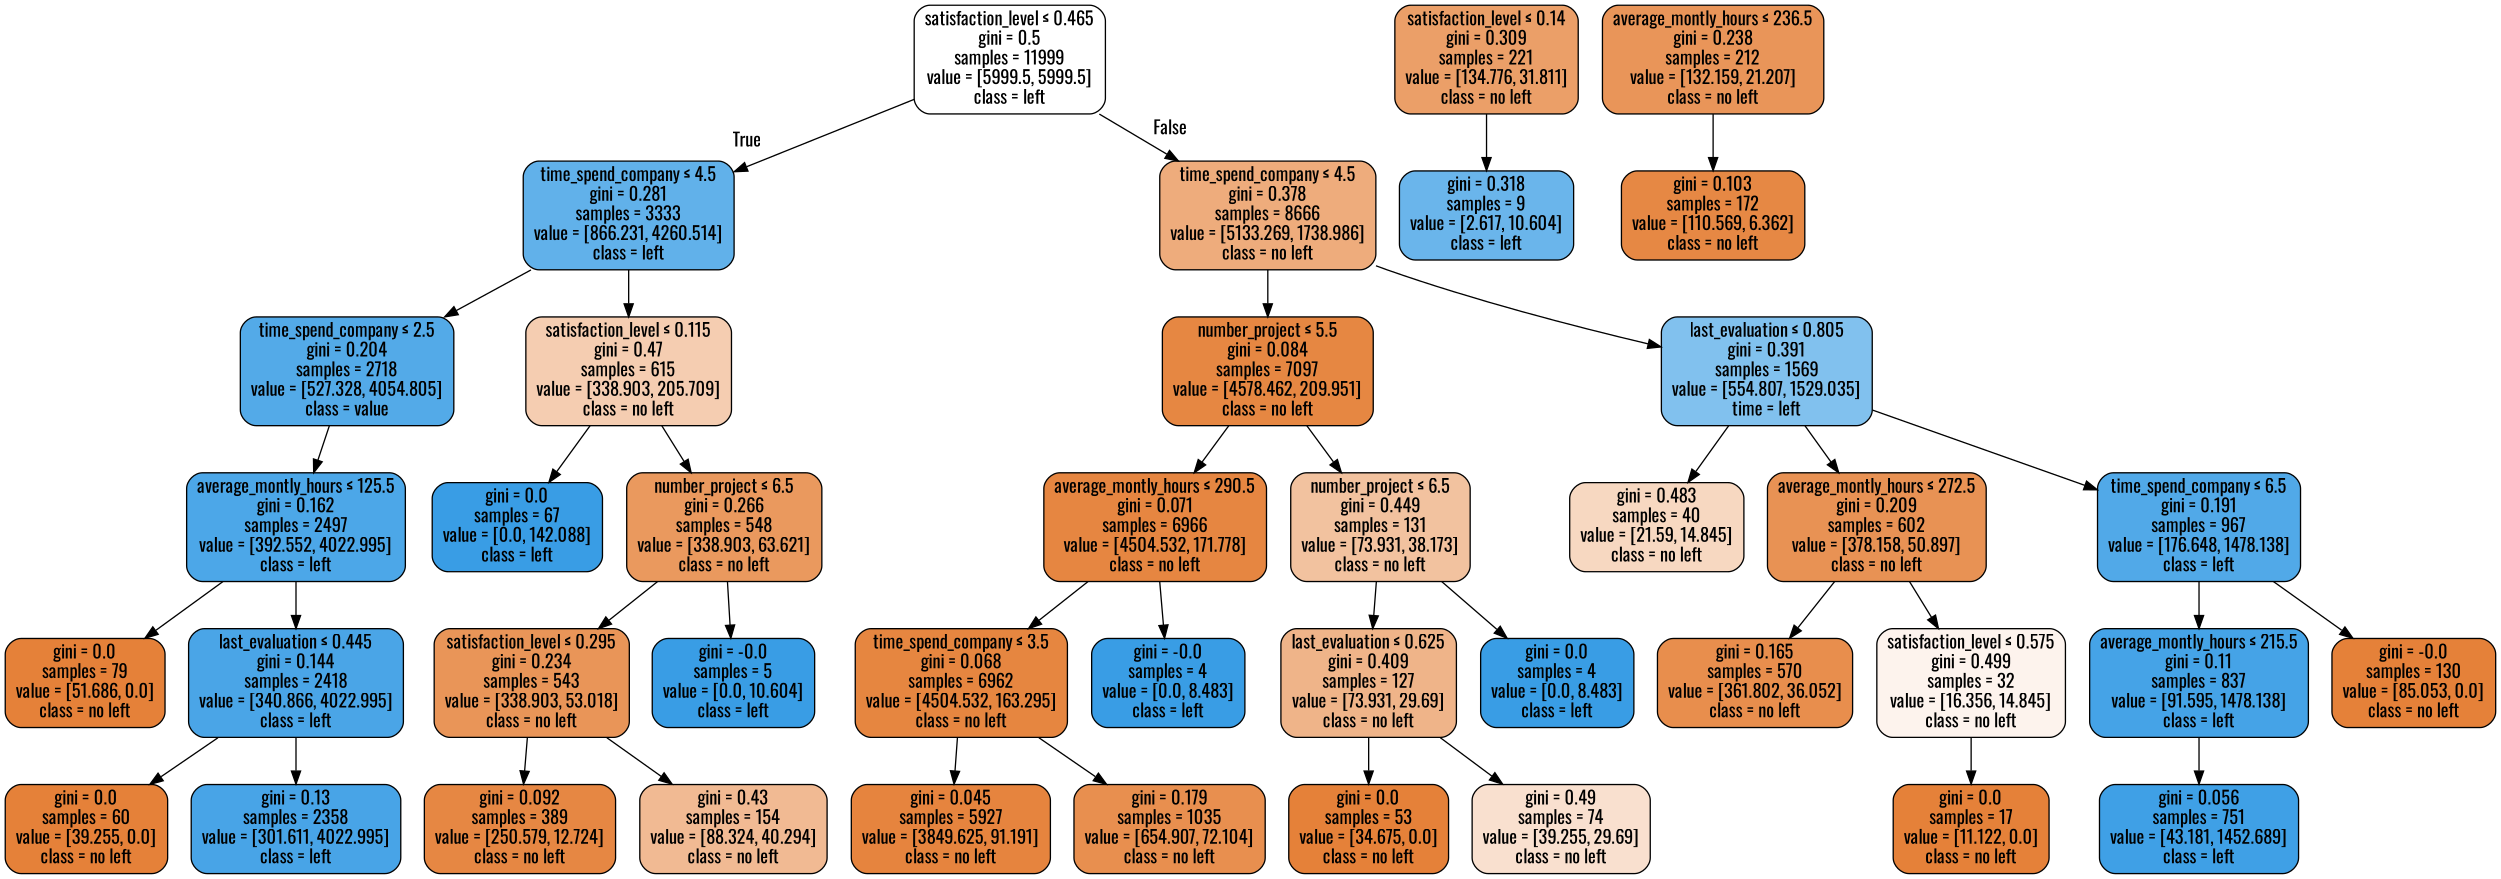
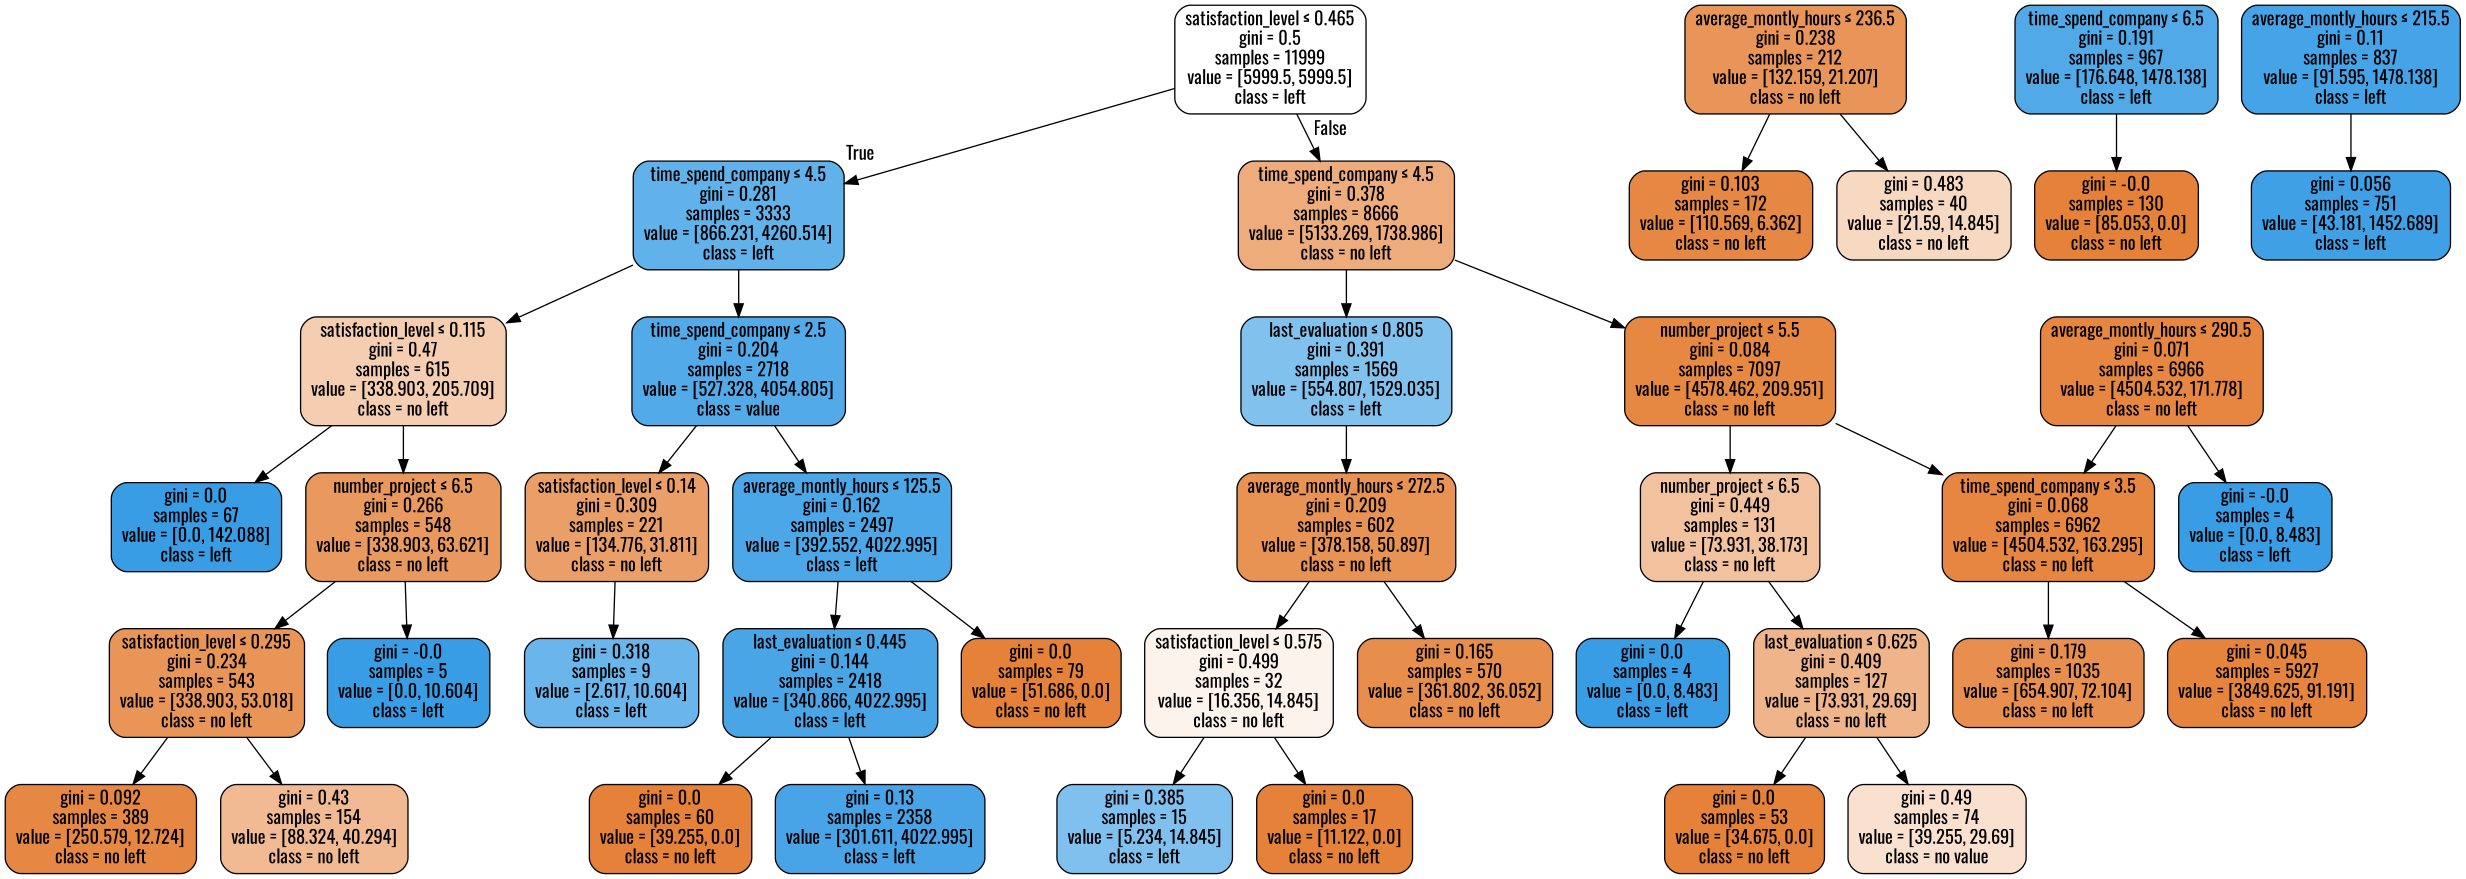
node "last_evaluation ≤ 0.805": text "time = left" -> "class = left"
edge "time_spend_company ≤ 2.5" -> "satisfaction_level ≤ 0.14": added
edge "number_project ≤ 5.5" -> "average_montly_hours ≤ 290.5": now "number_project ≤ 5.5" -> "time_spend_company ≤ 3.5"
edge "last_evaluation ≤ 0.805" -> "time_spend_company ≤ 6.5": removed
edge "last_evaluation ≤ 0.805" -> "gini = 0.483": now "average_montly_hours ≤ 236.5" -> "gini = 0.483"
edge "time_spend_company ≤ 6.5" -> "average_montly_hours ≤ 215.5": removed
node "gini = 0.385": added
node "gini = 0.49": text "class = no left" -> "class = no value"
